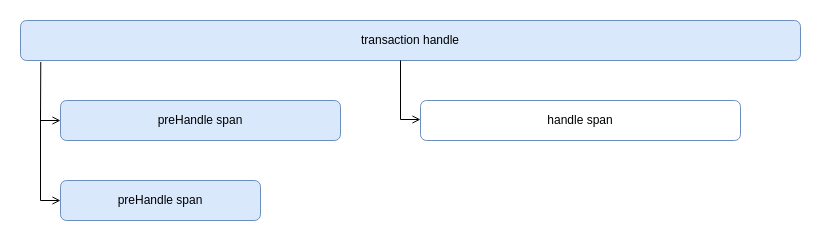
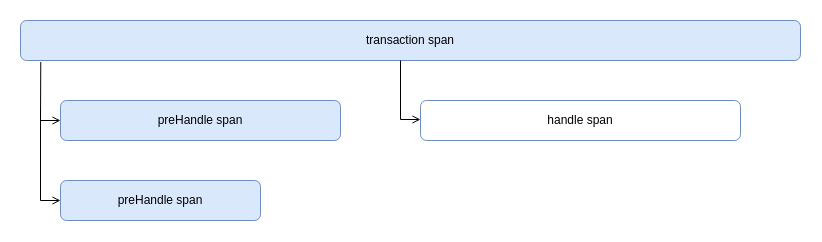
node "transaction handle": label "transaction handle" -> "transaction span"
